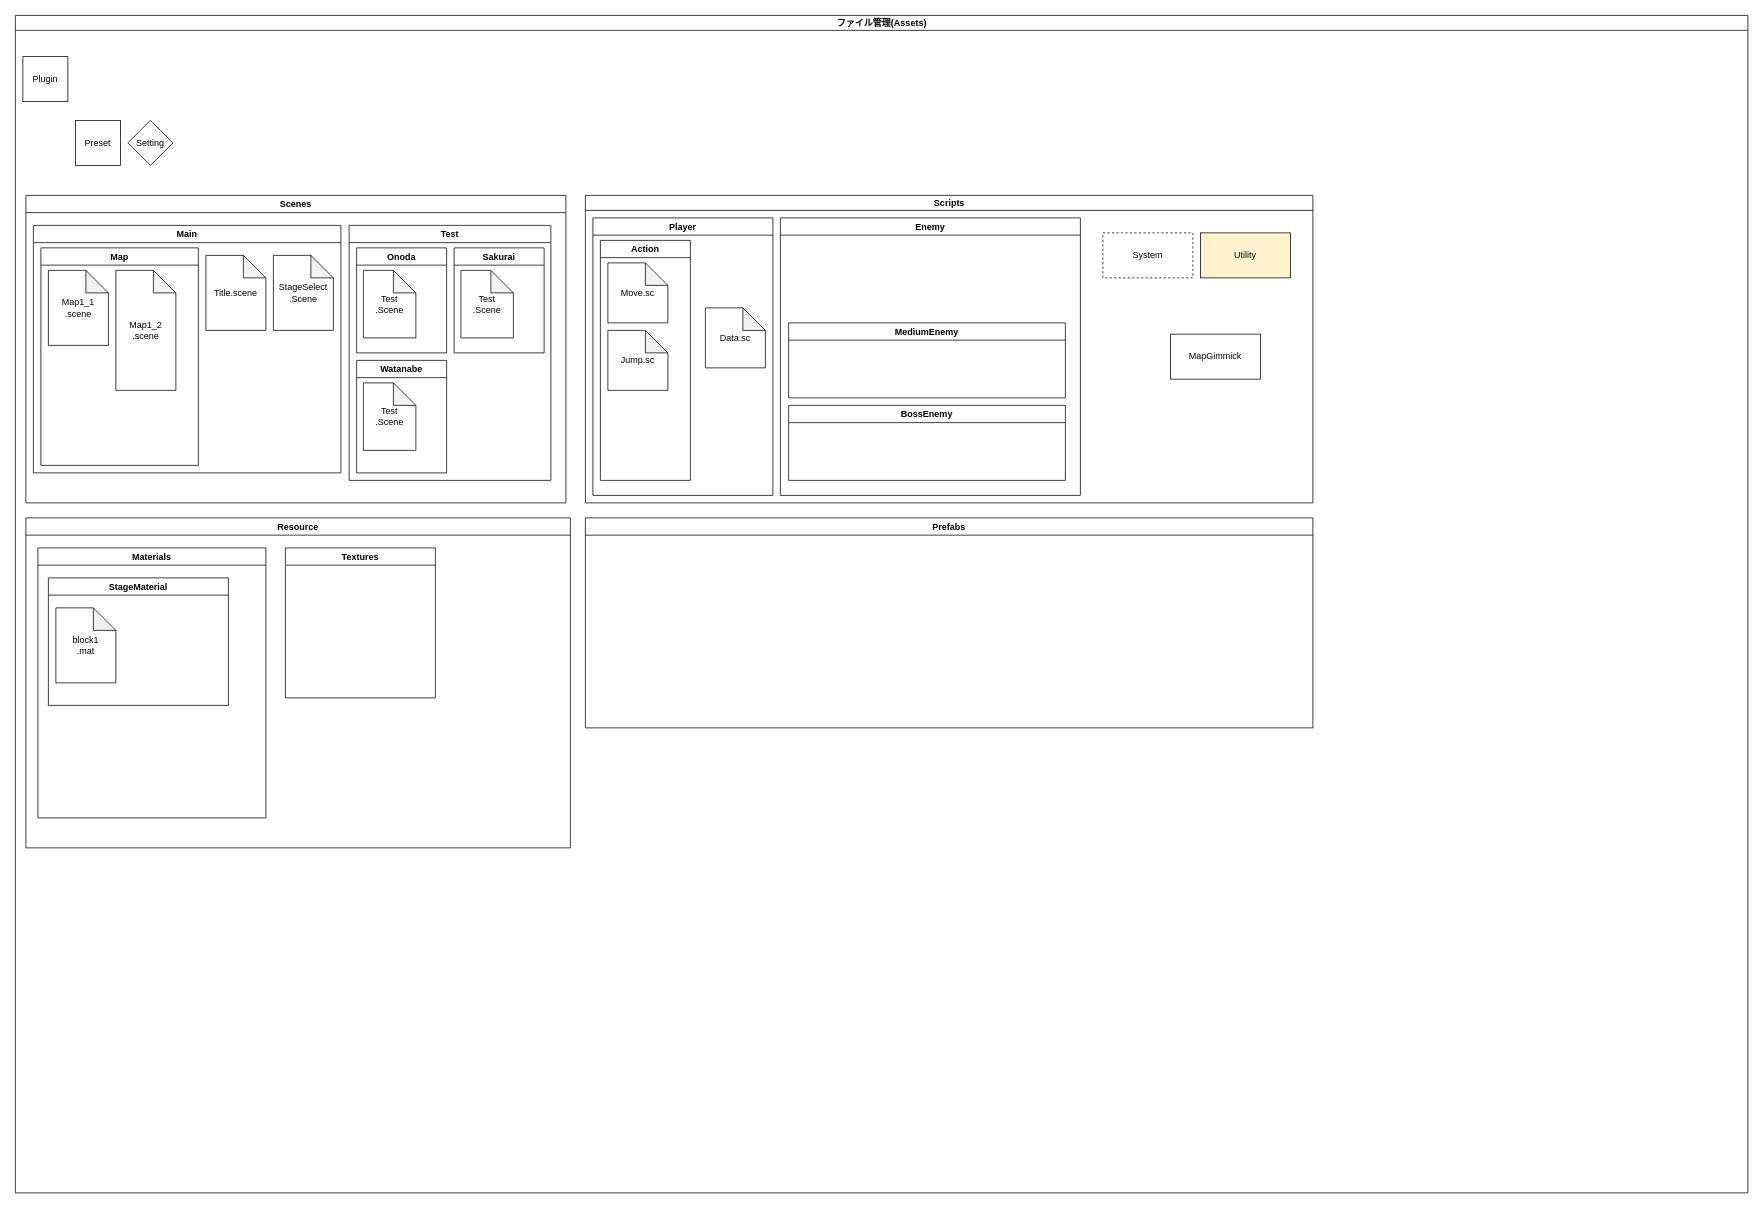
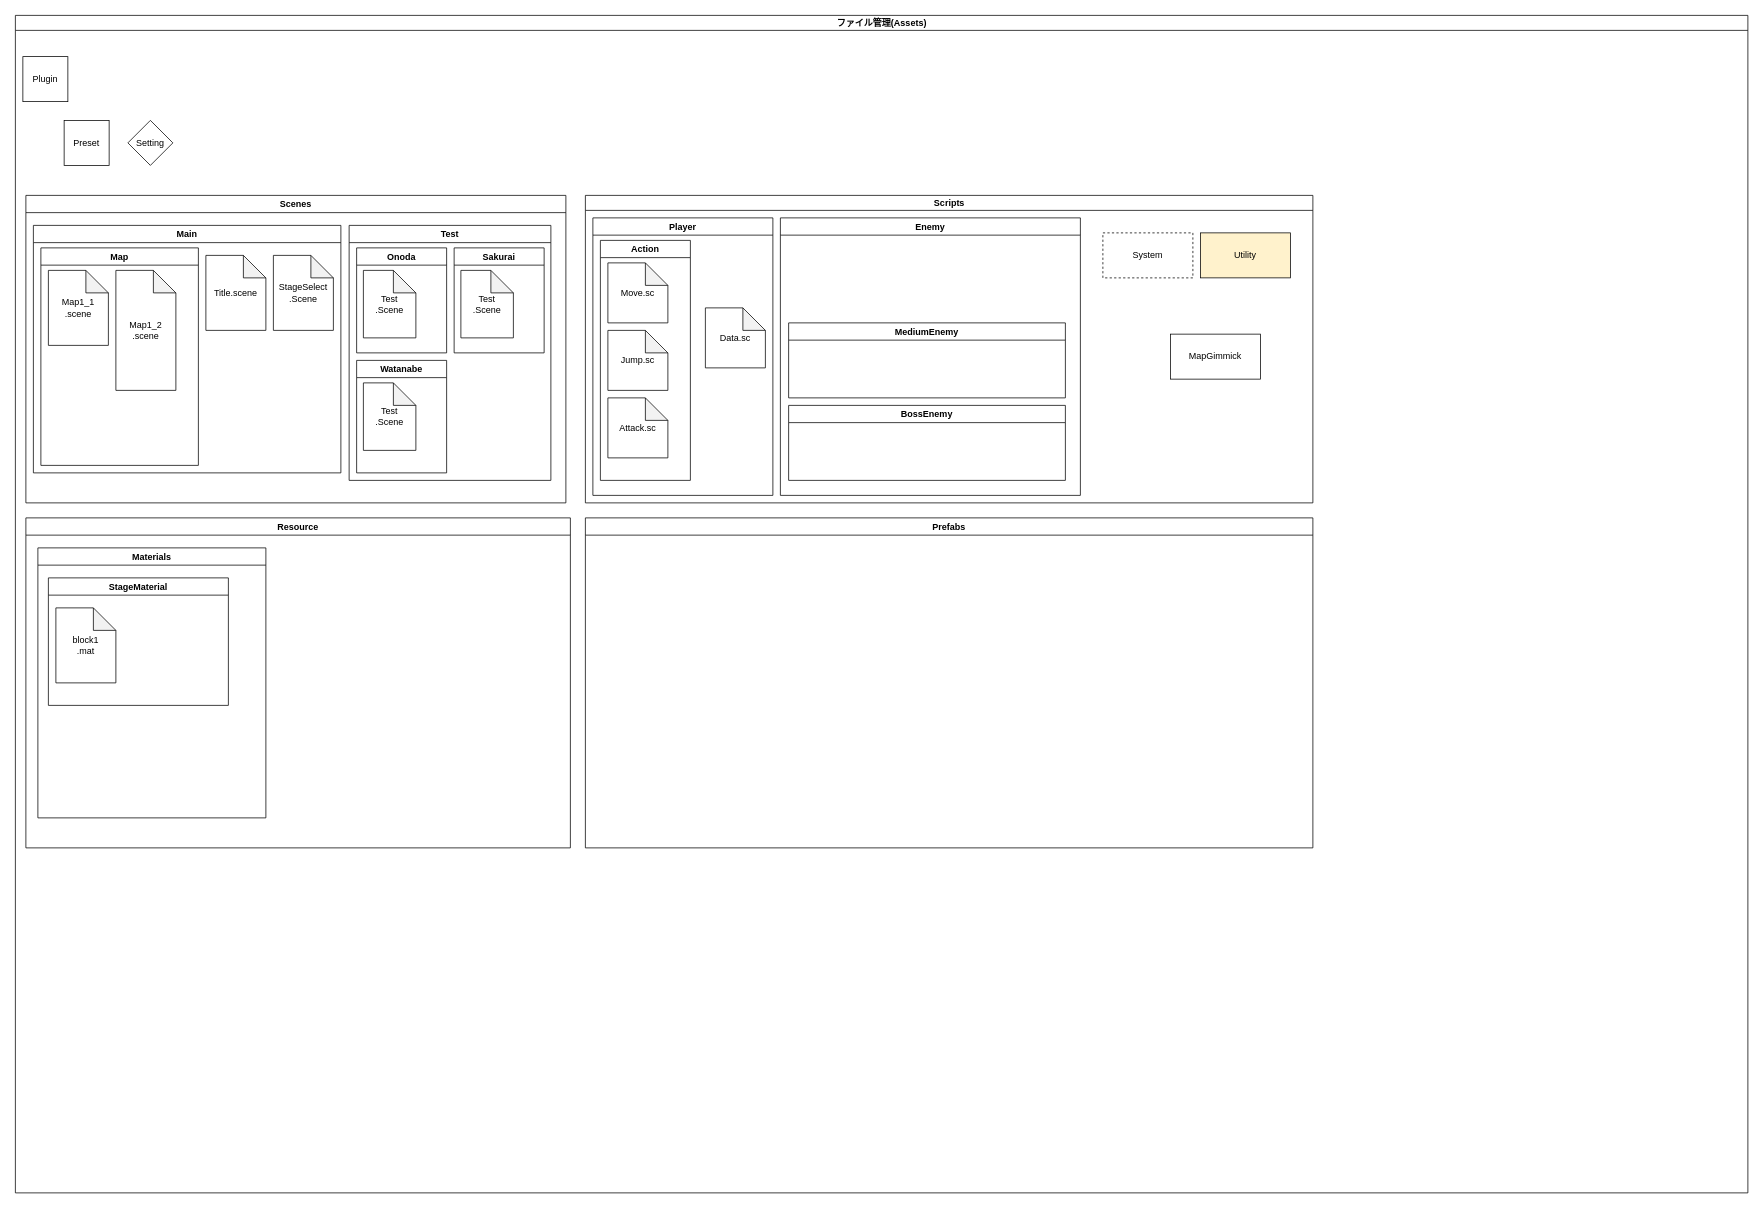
node "Preset": moved (98, 143) -> (87, 143)
node "Attack.sc": added
node "Textures": removed
node "Prefabs": size 728x210 -> 728x330
